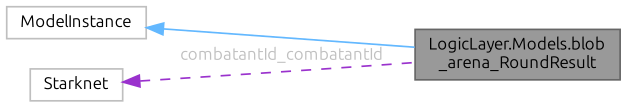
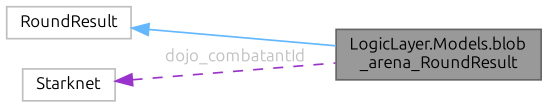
node "ModelInstance": label "ModelInstance" -> "RoundResult"
edge "LogicLayer.Models.blob _arena_RoundResult" -> "Starknet": label " combatantId_combatantId" -> " dojo_combatantId"
